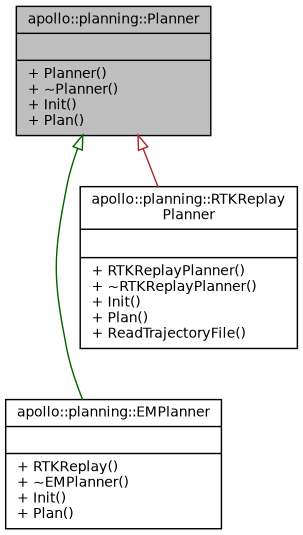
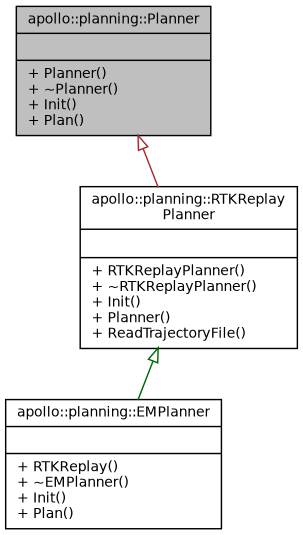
edge "apollo::planning::EMPlanner" -> "apollo::planning::Planner": now "apollo::planning::EMPlanner" -> "apollo::planning::RTKReplay"
node "apollo::planning::RTKReplay": text "+ Plan()" -> "+ Planner()"
